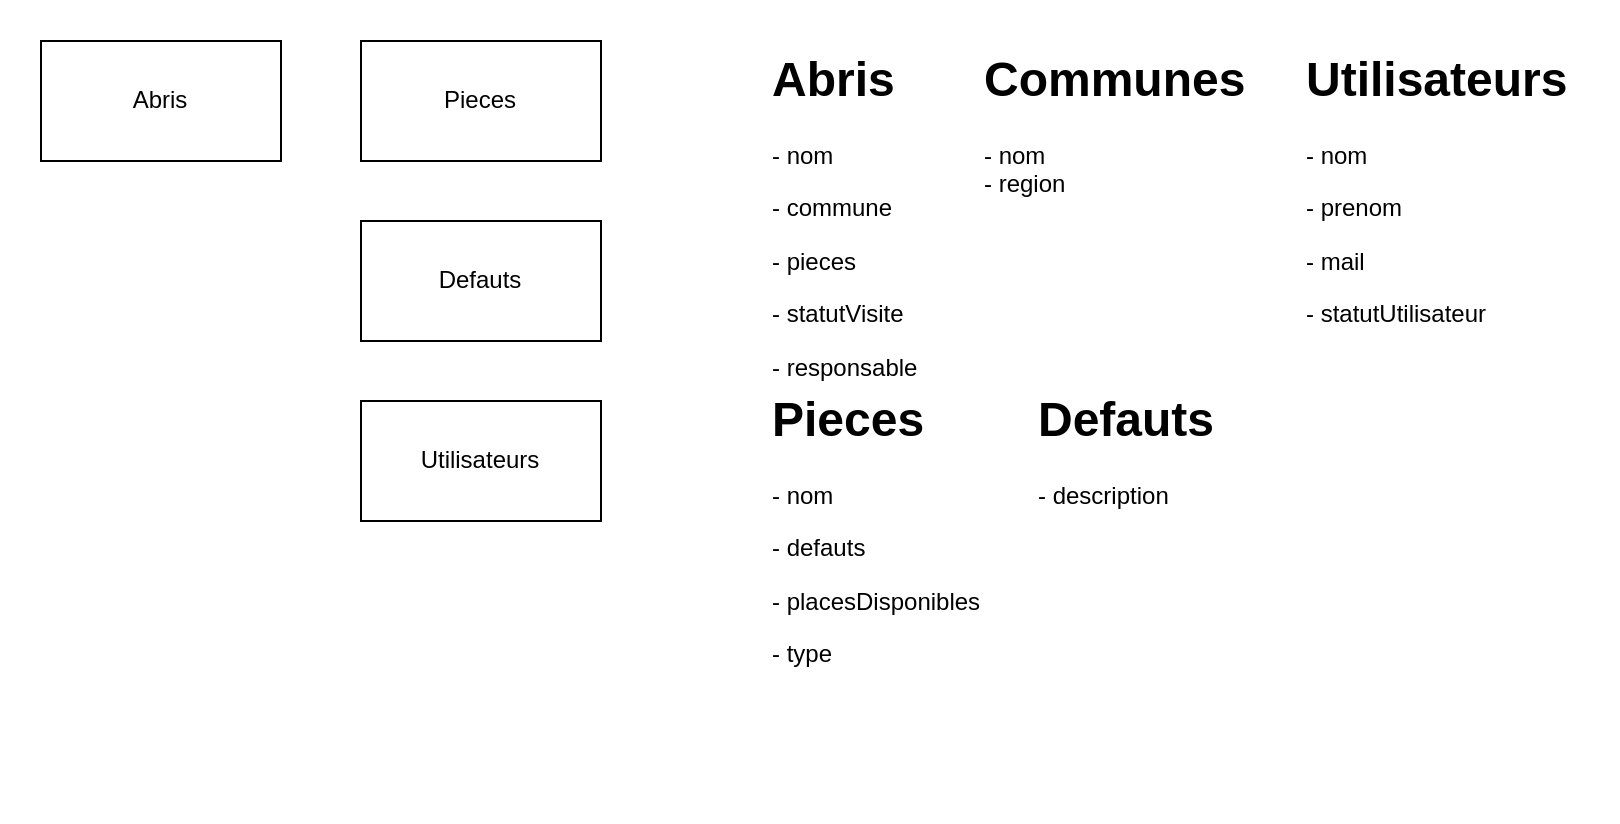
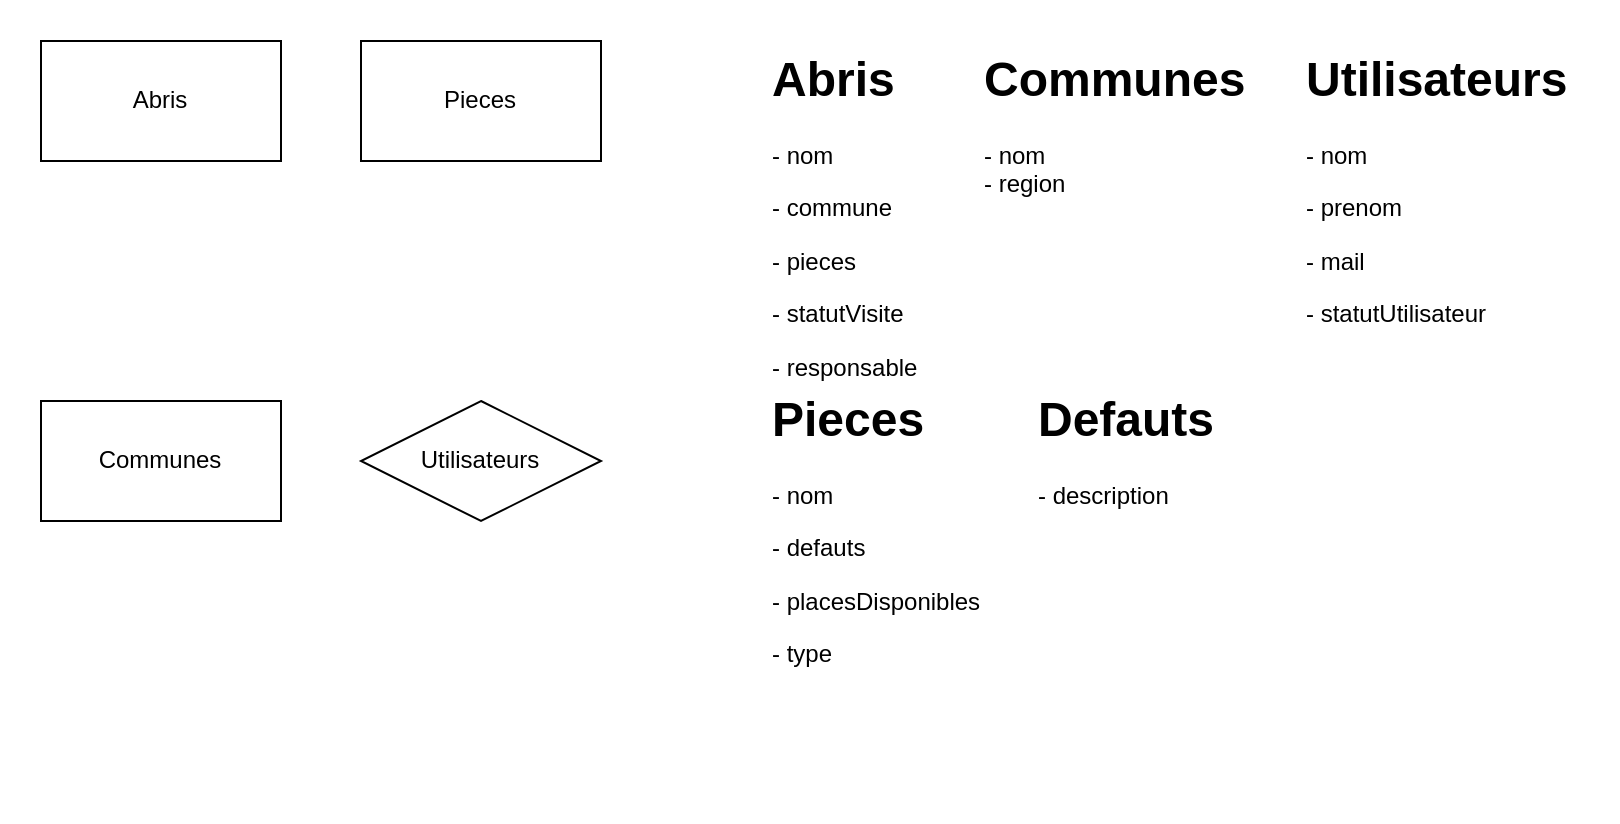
node "Defauts": removed
node "Communes": added
node "Utilisateurs": shape rectangle -> diamond
